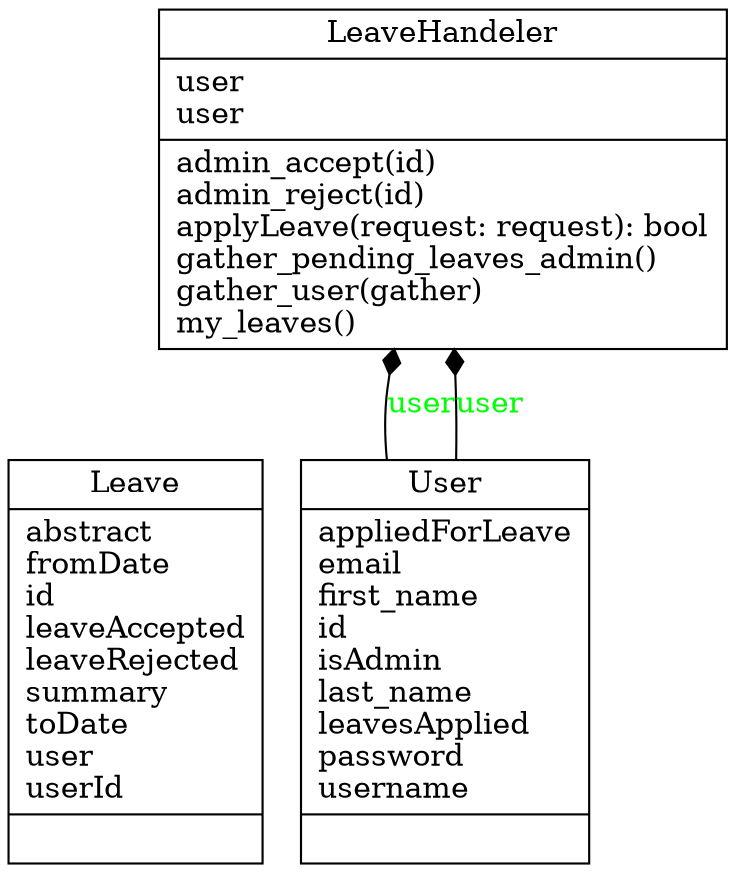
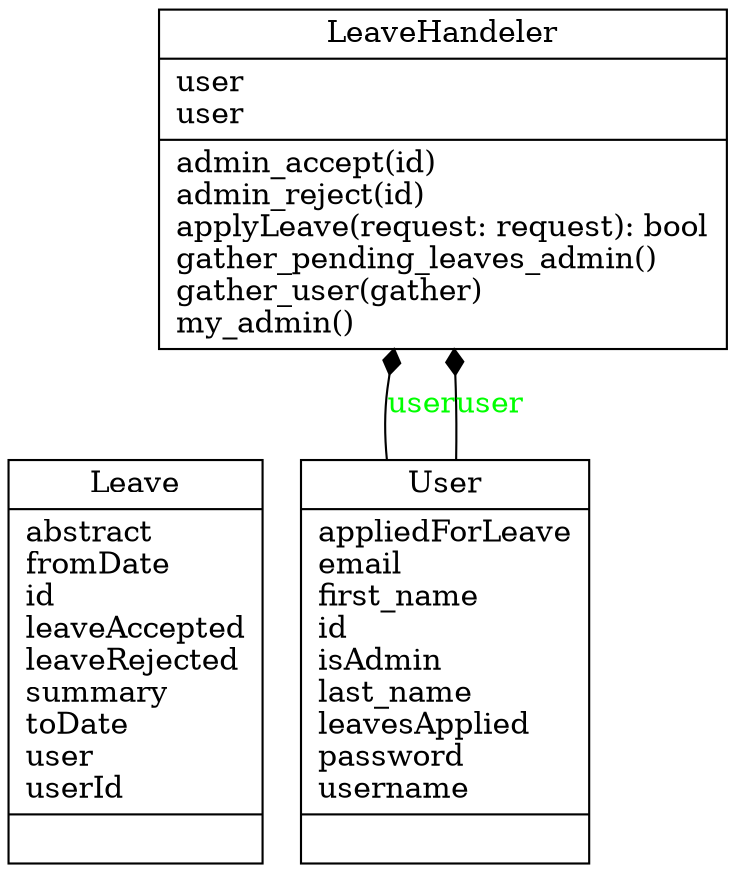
node "LeaveHandeler": text "my_leaves()" -> "my_admin()"
